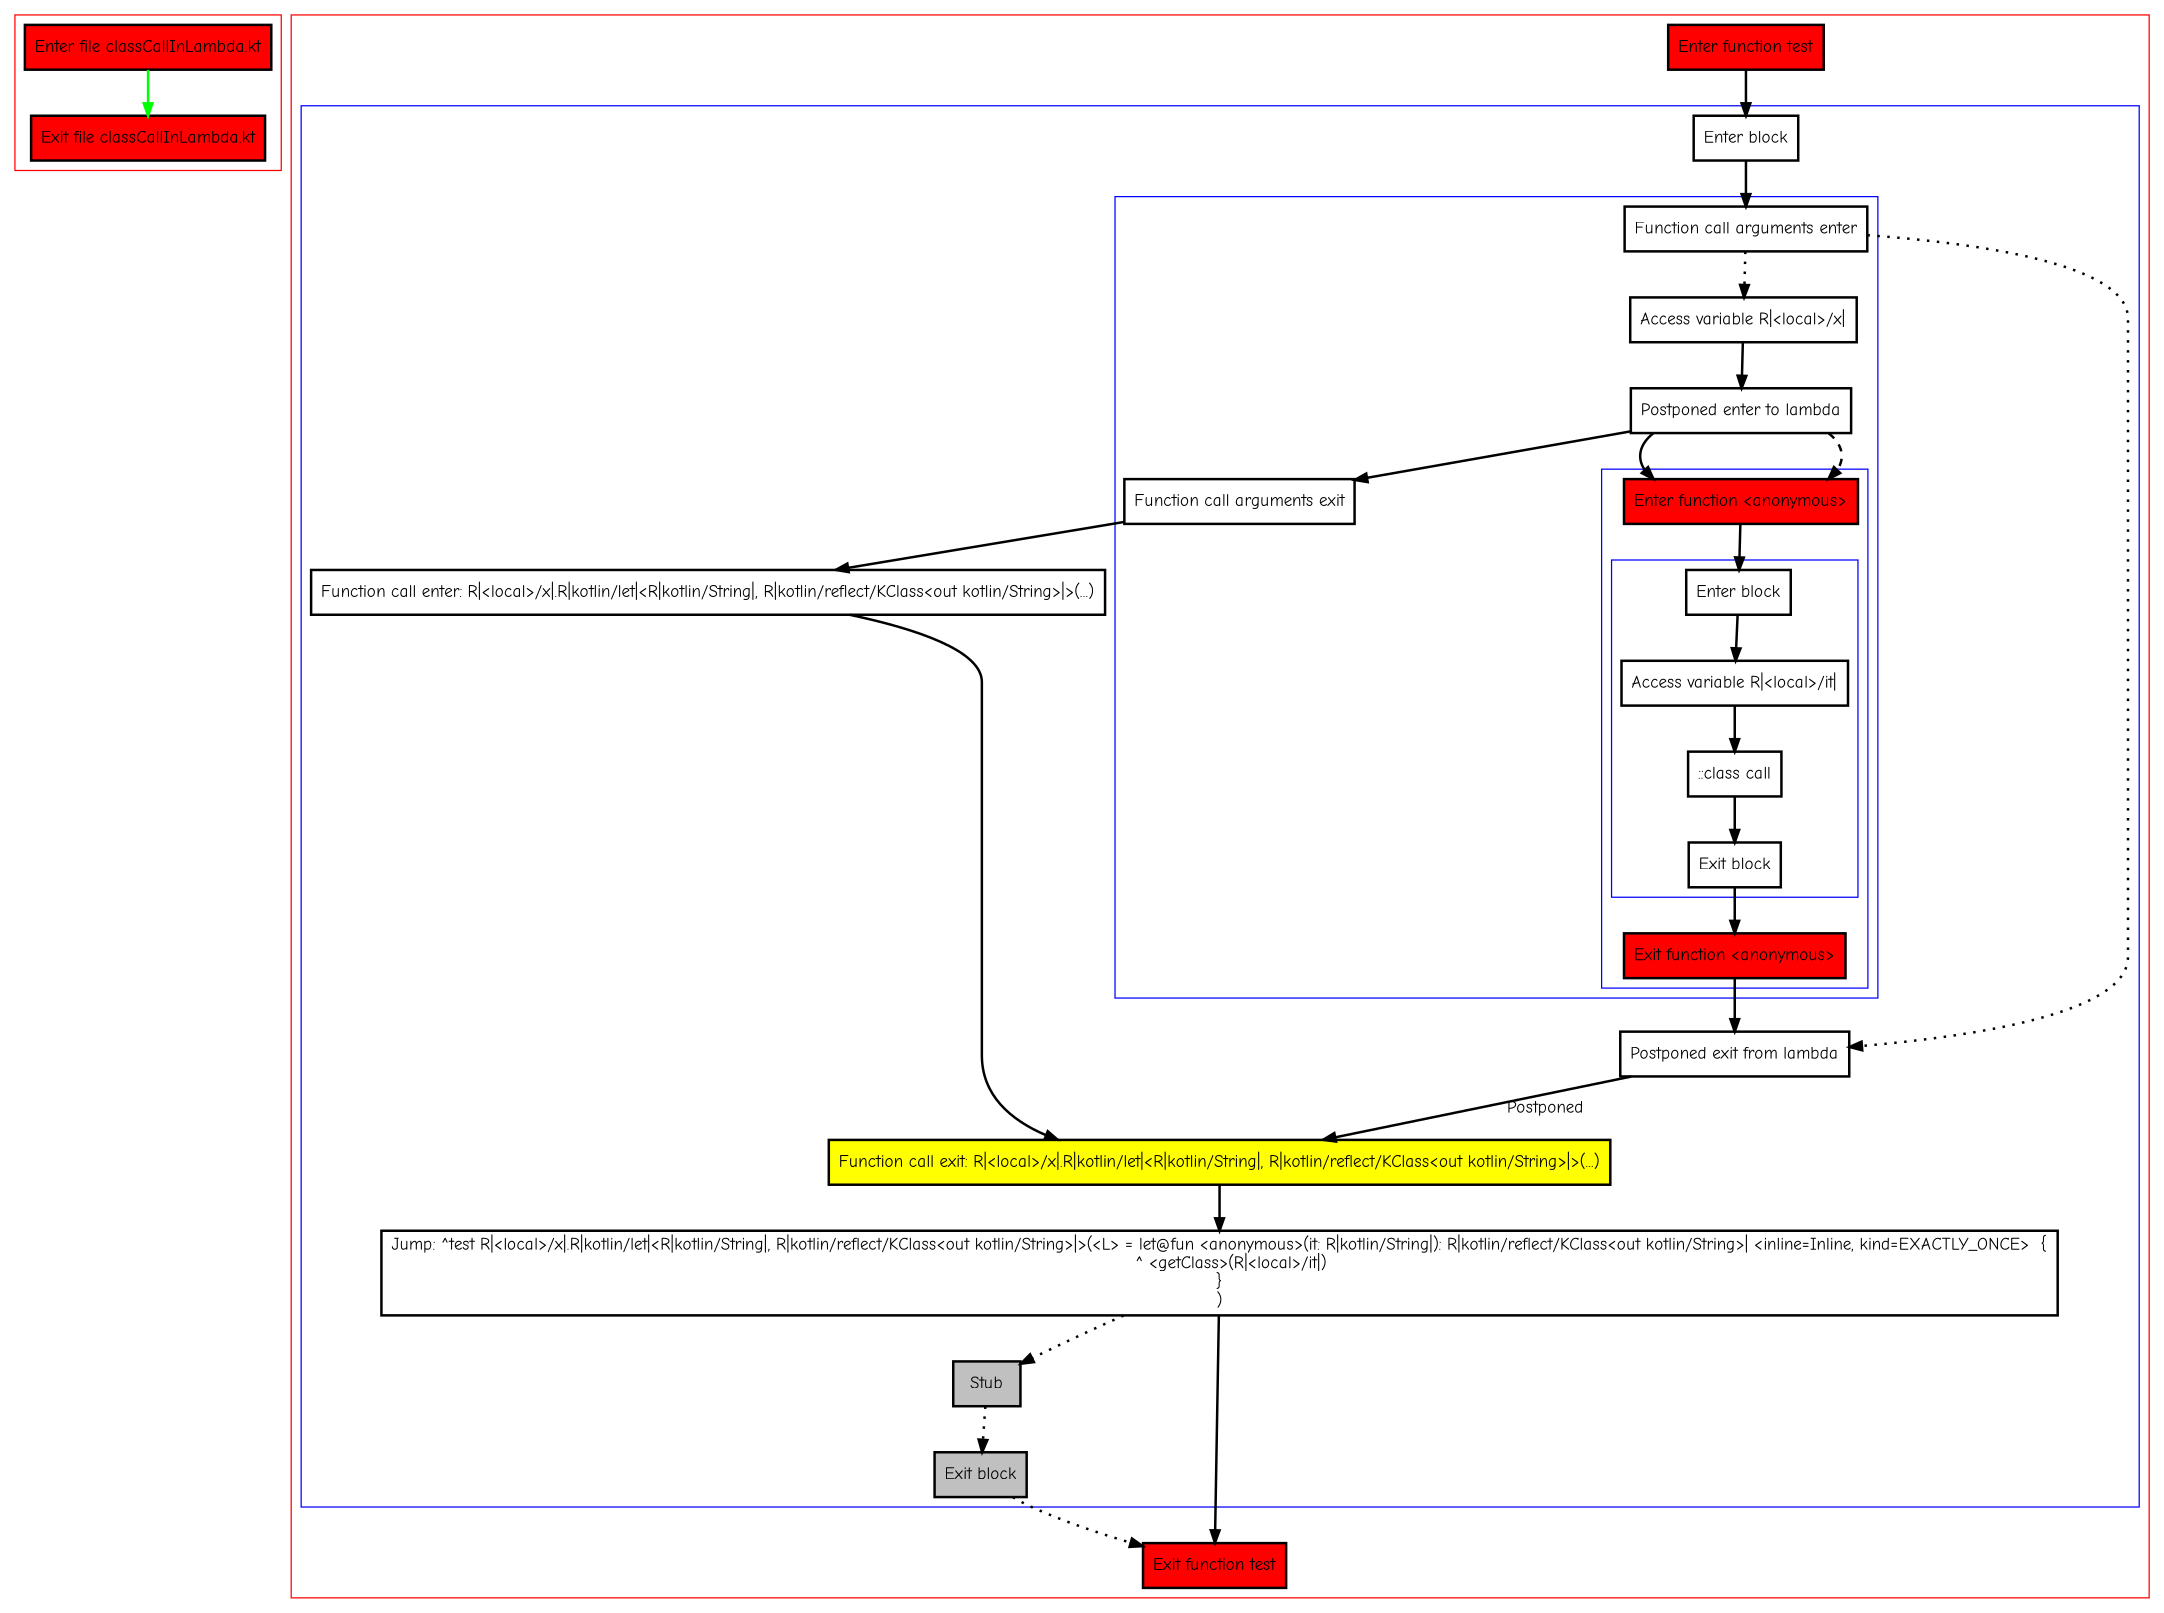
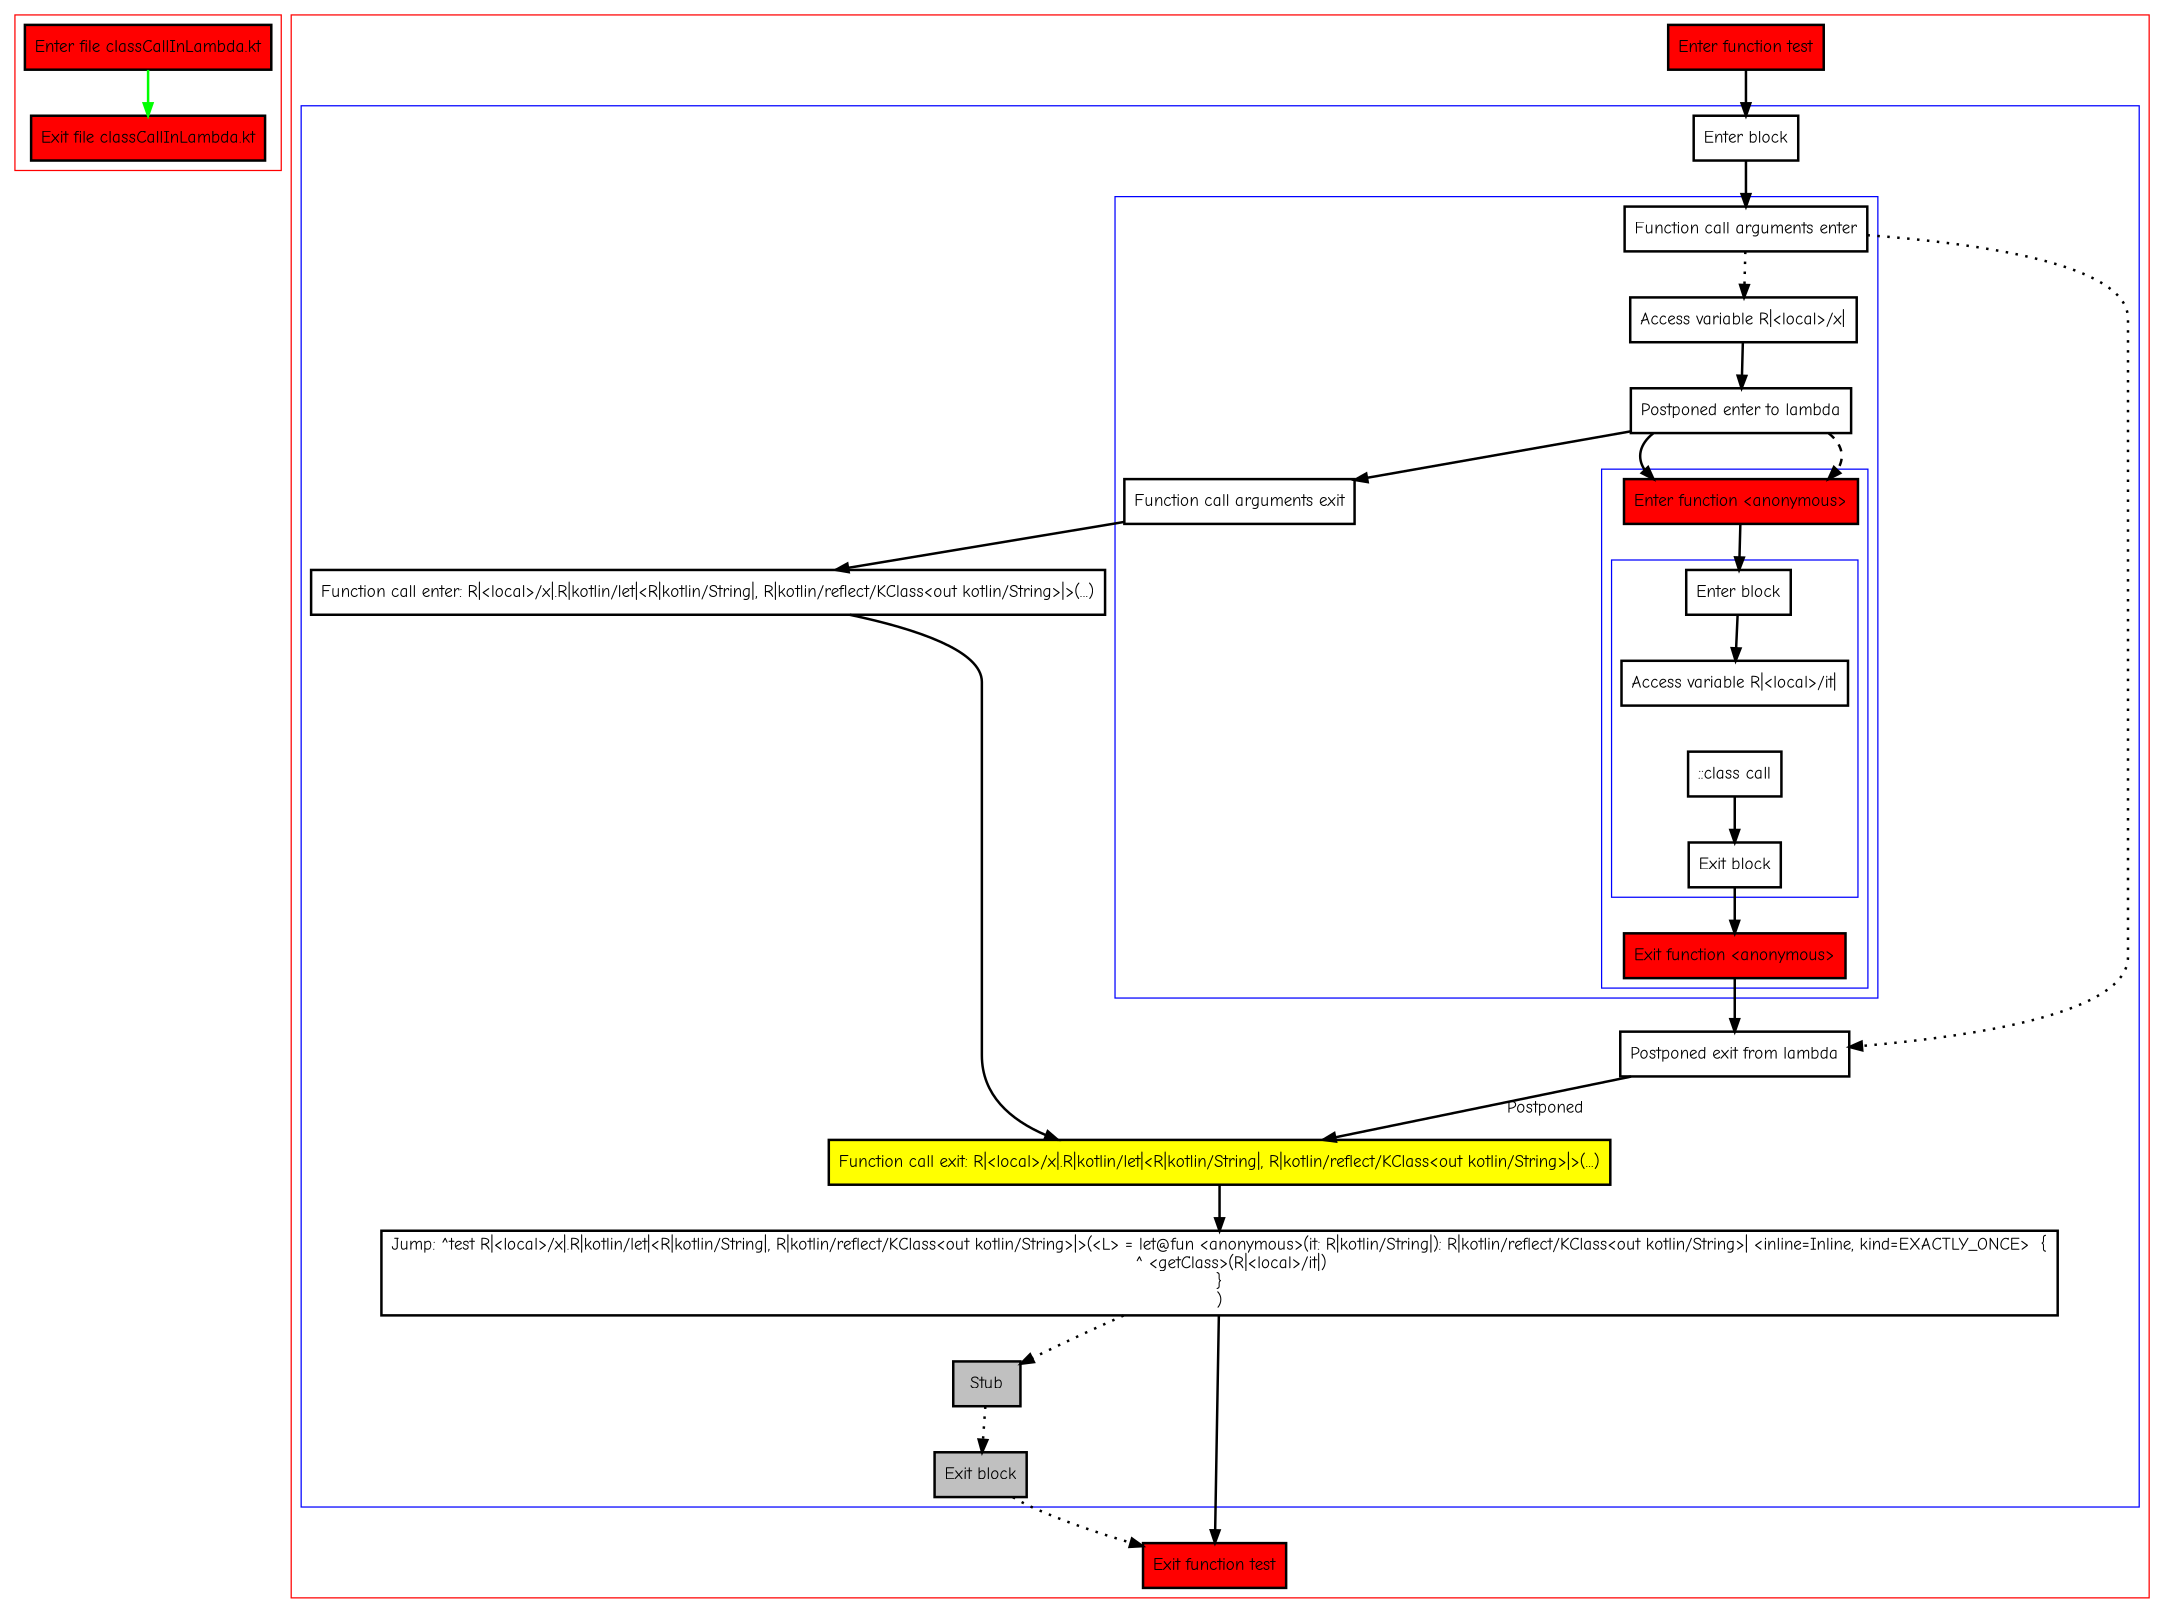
edge "Access variable R|<local>/it|" -> "::class call": removed
